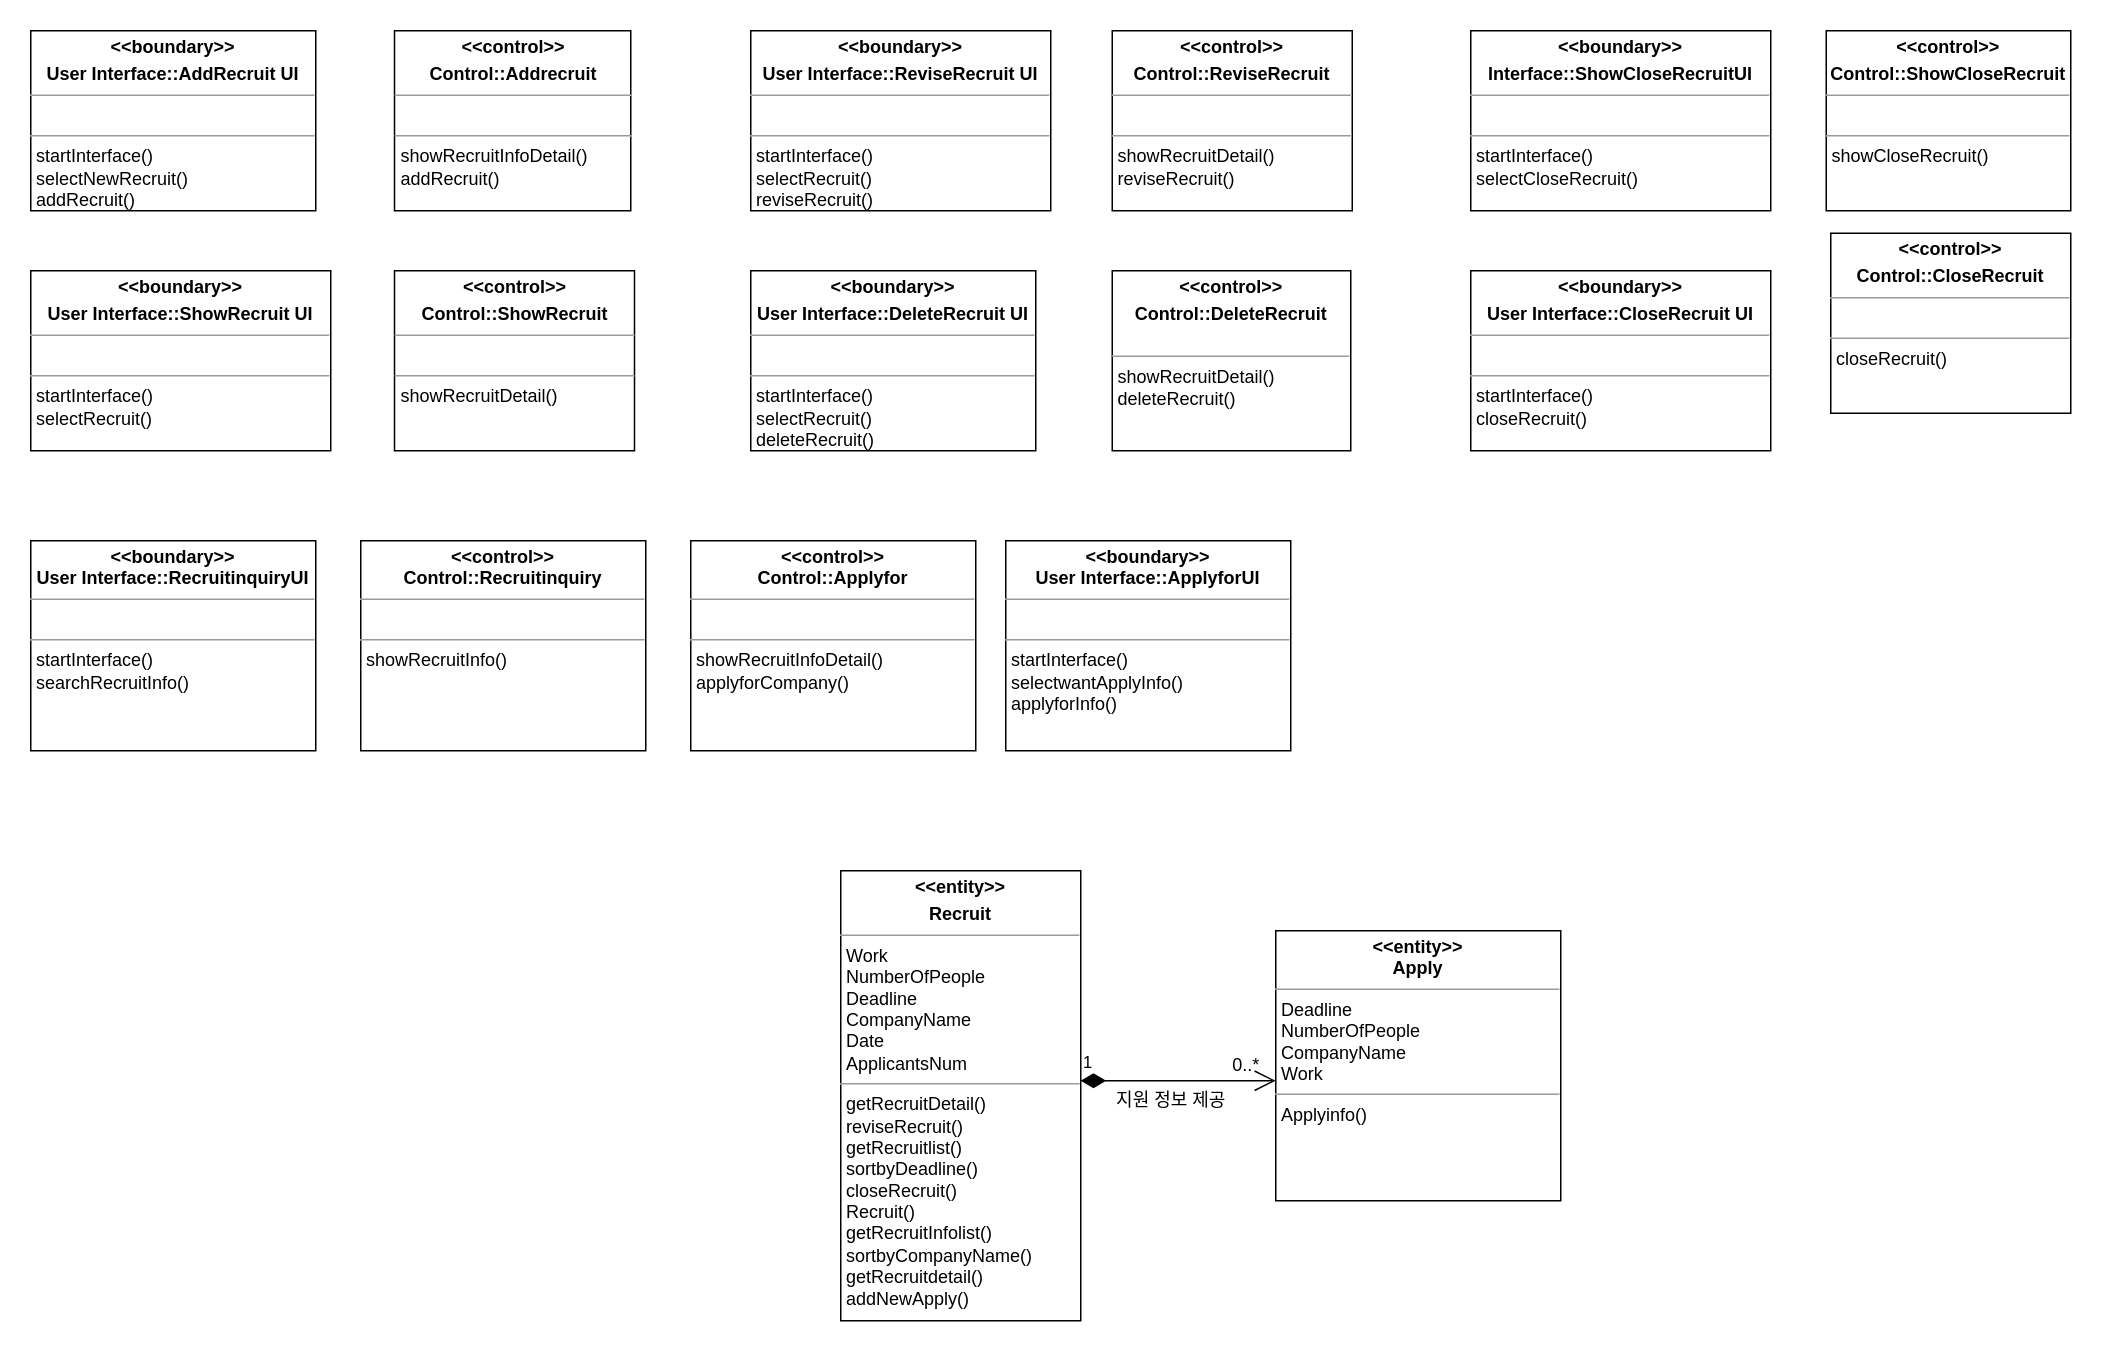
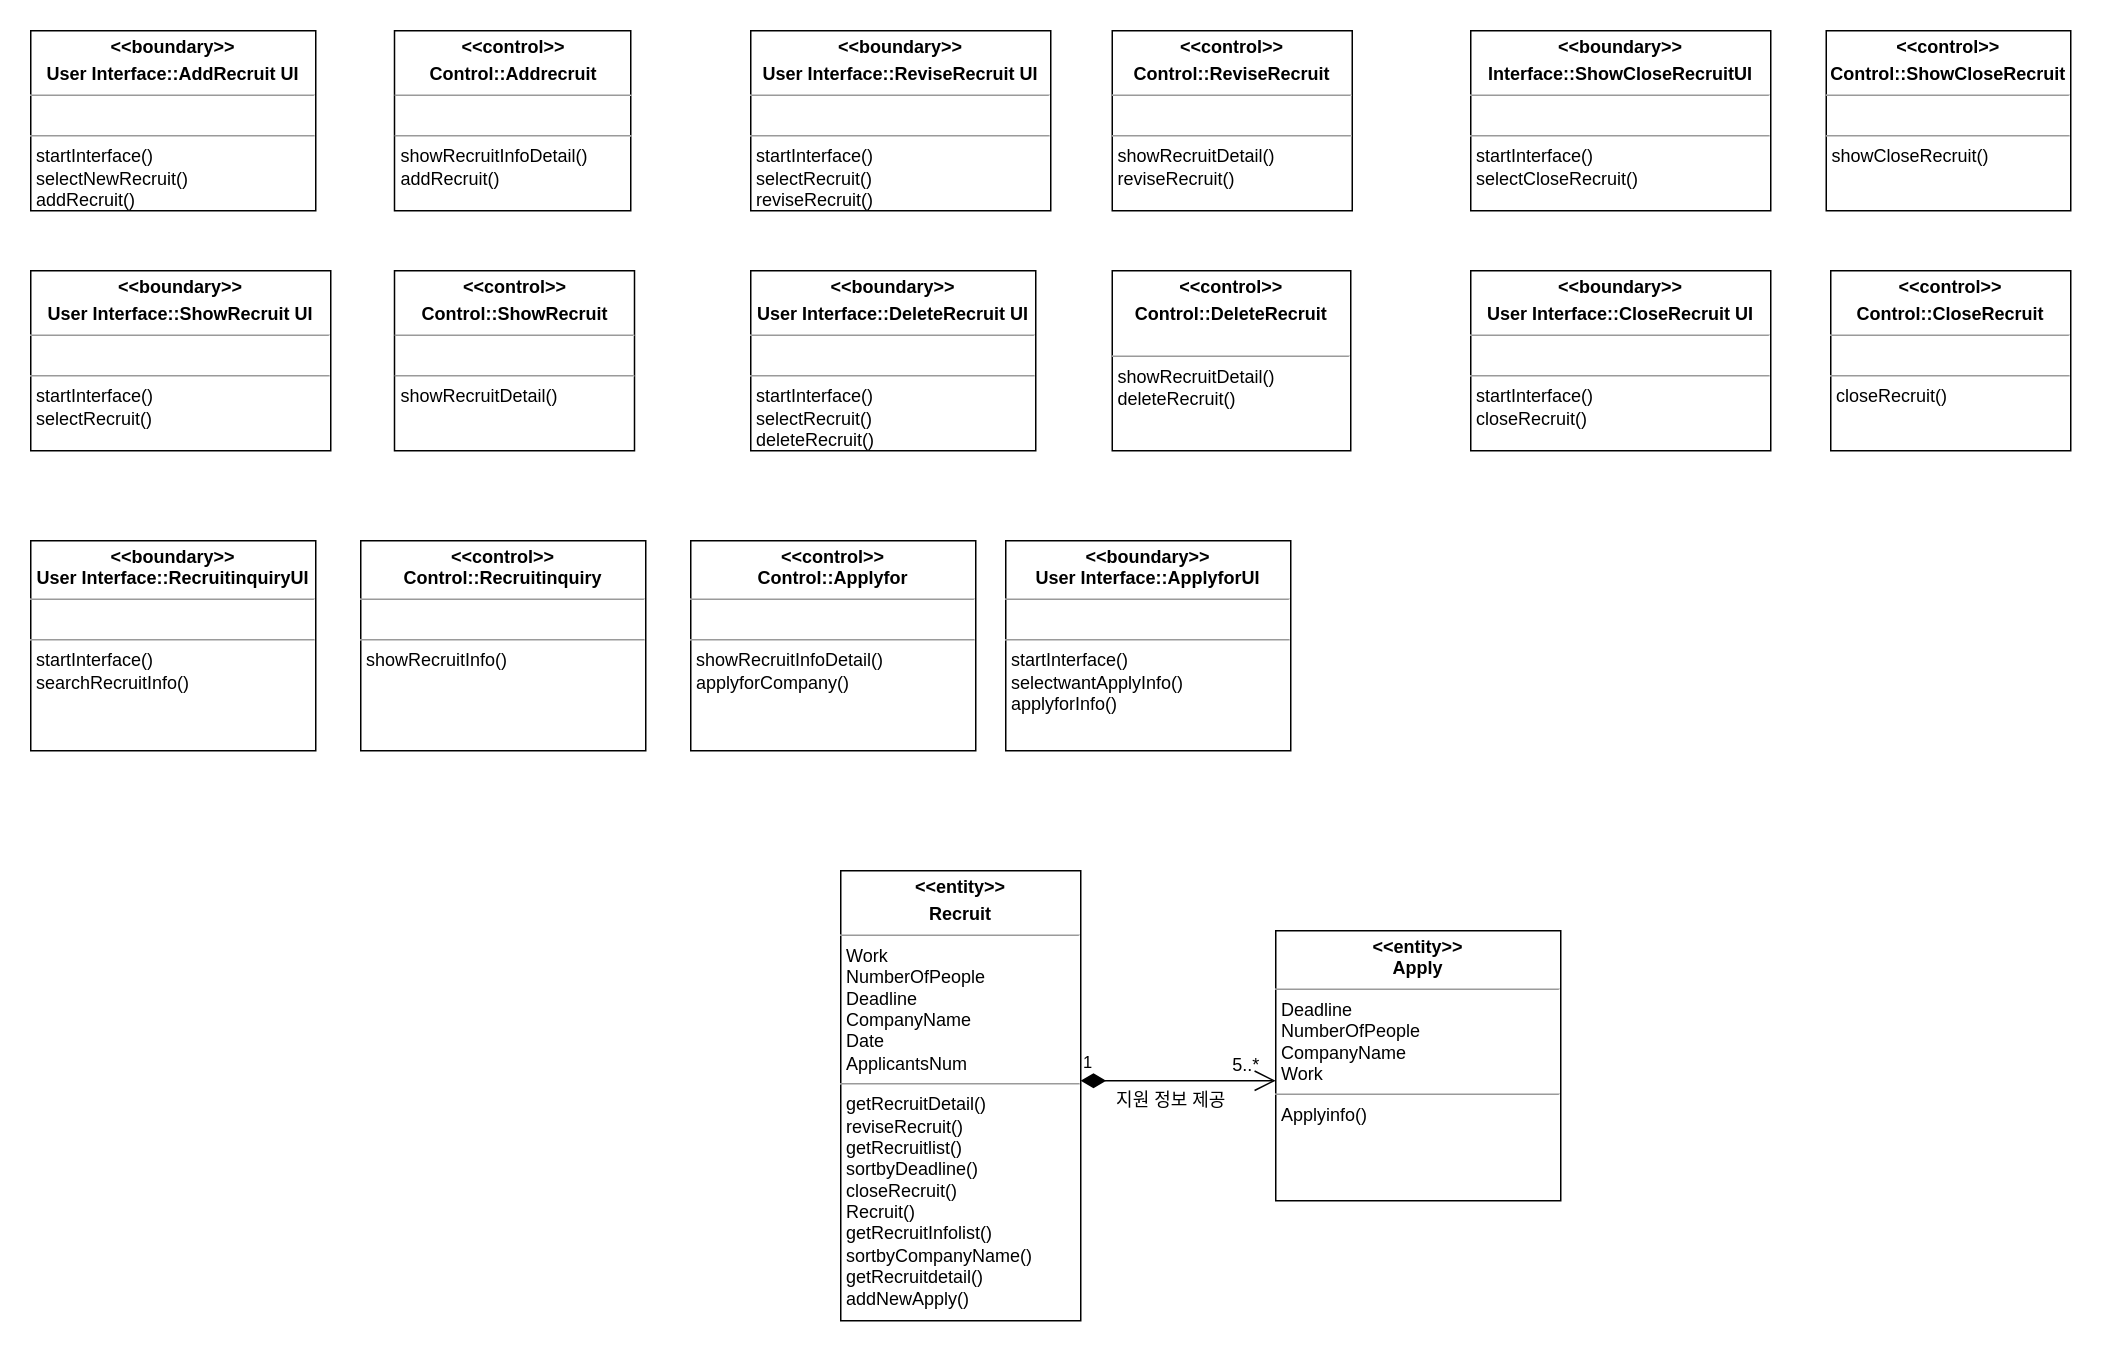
node "<<control>> Control::CloseRecruit closeRecruit()": moved (1951, 323) -> (1951, 361)
node "0..*": label "0..*" -> "5..*"
